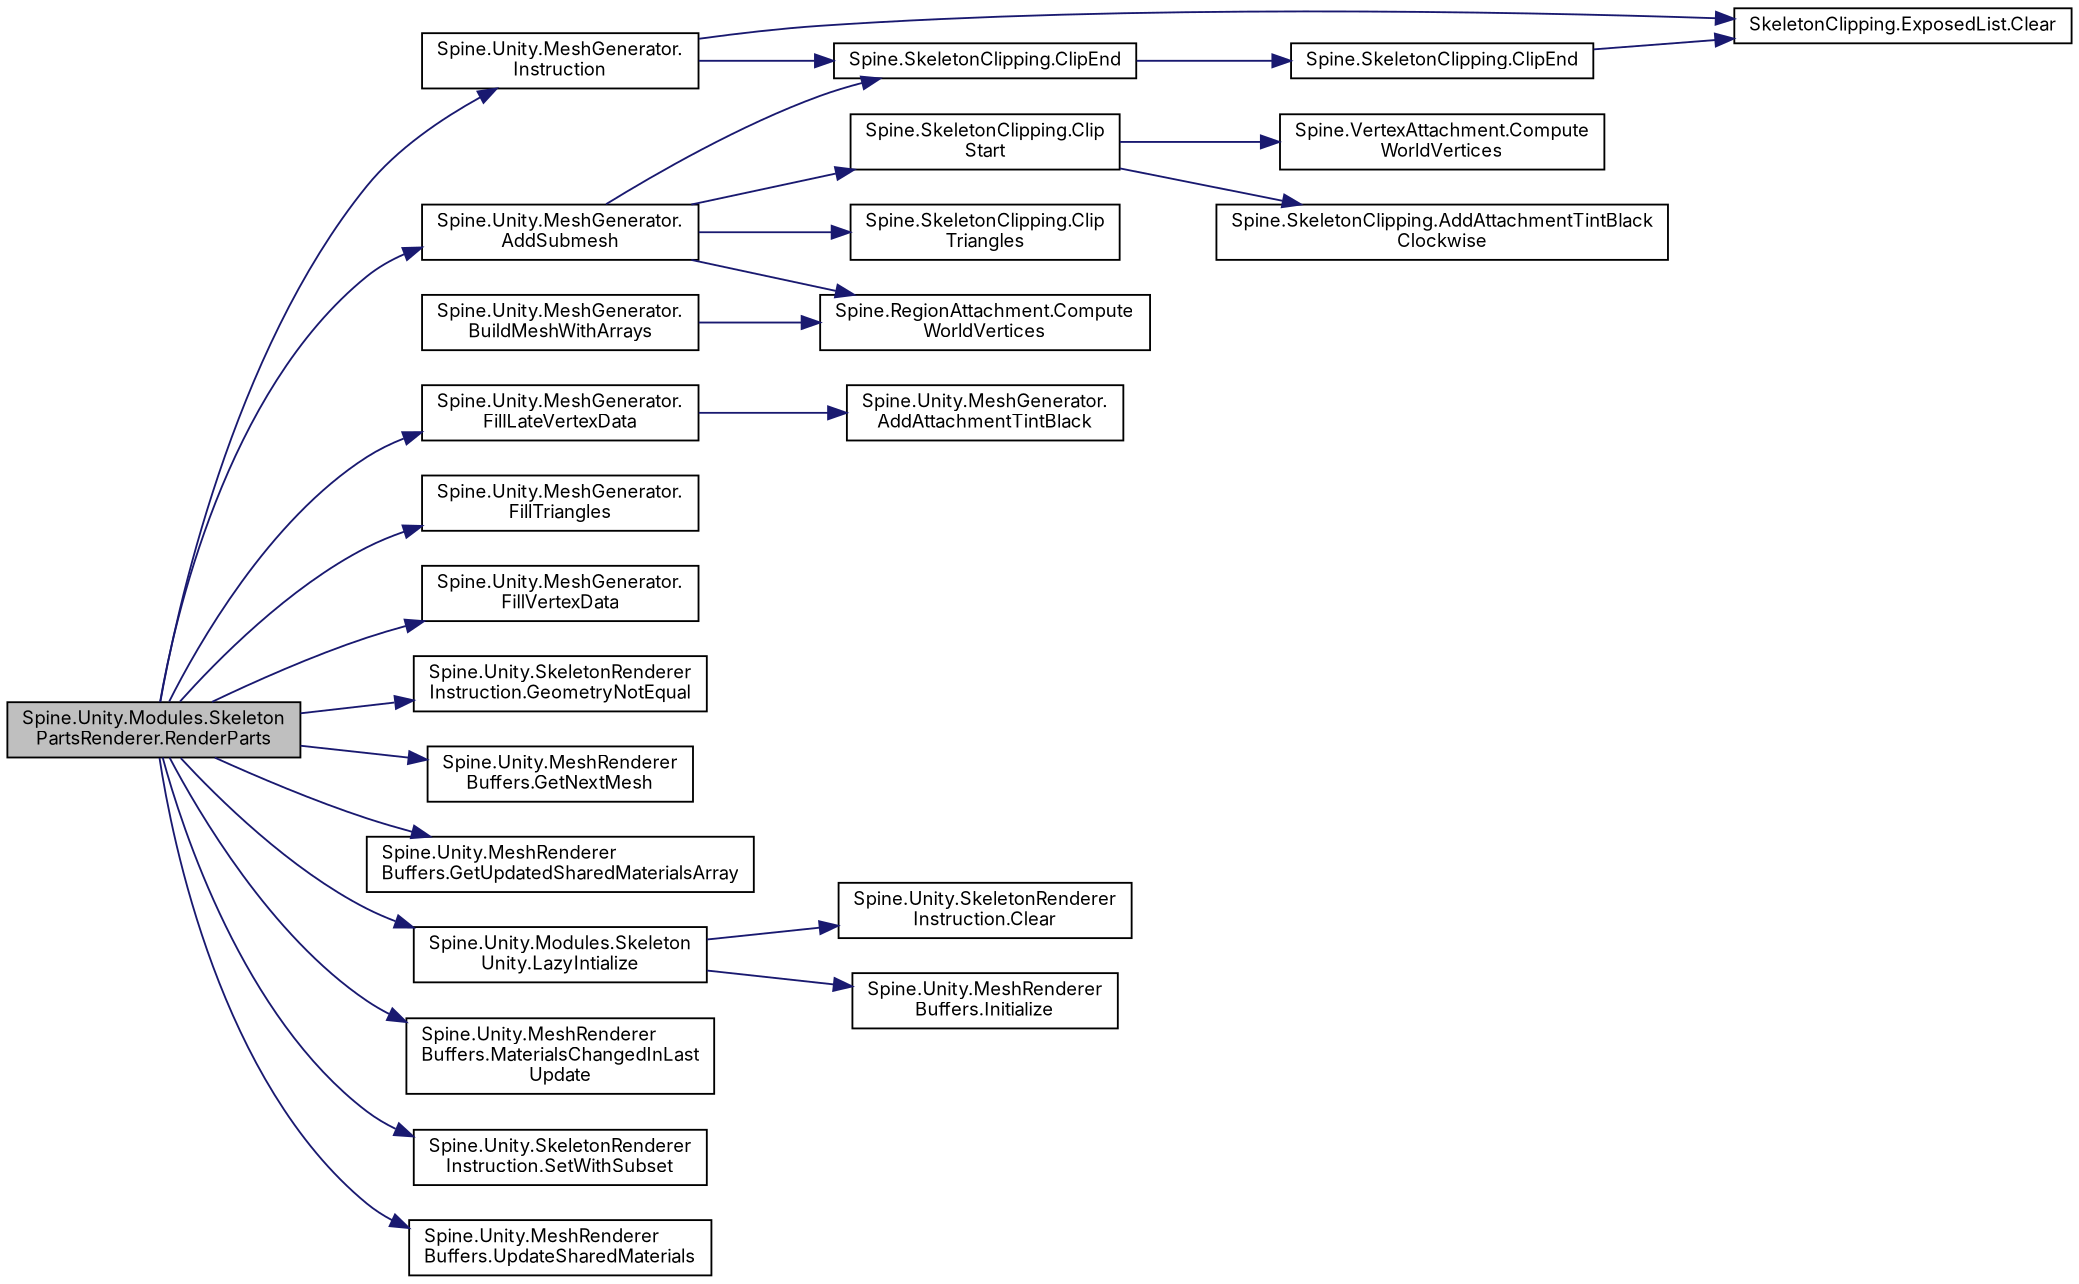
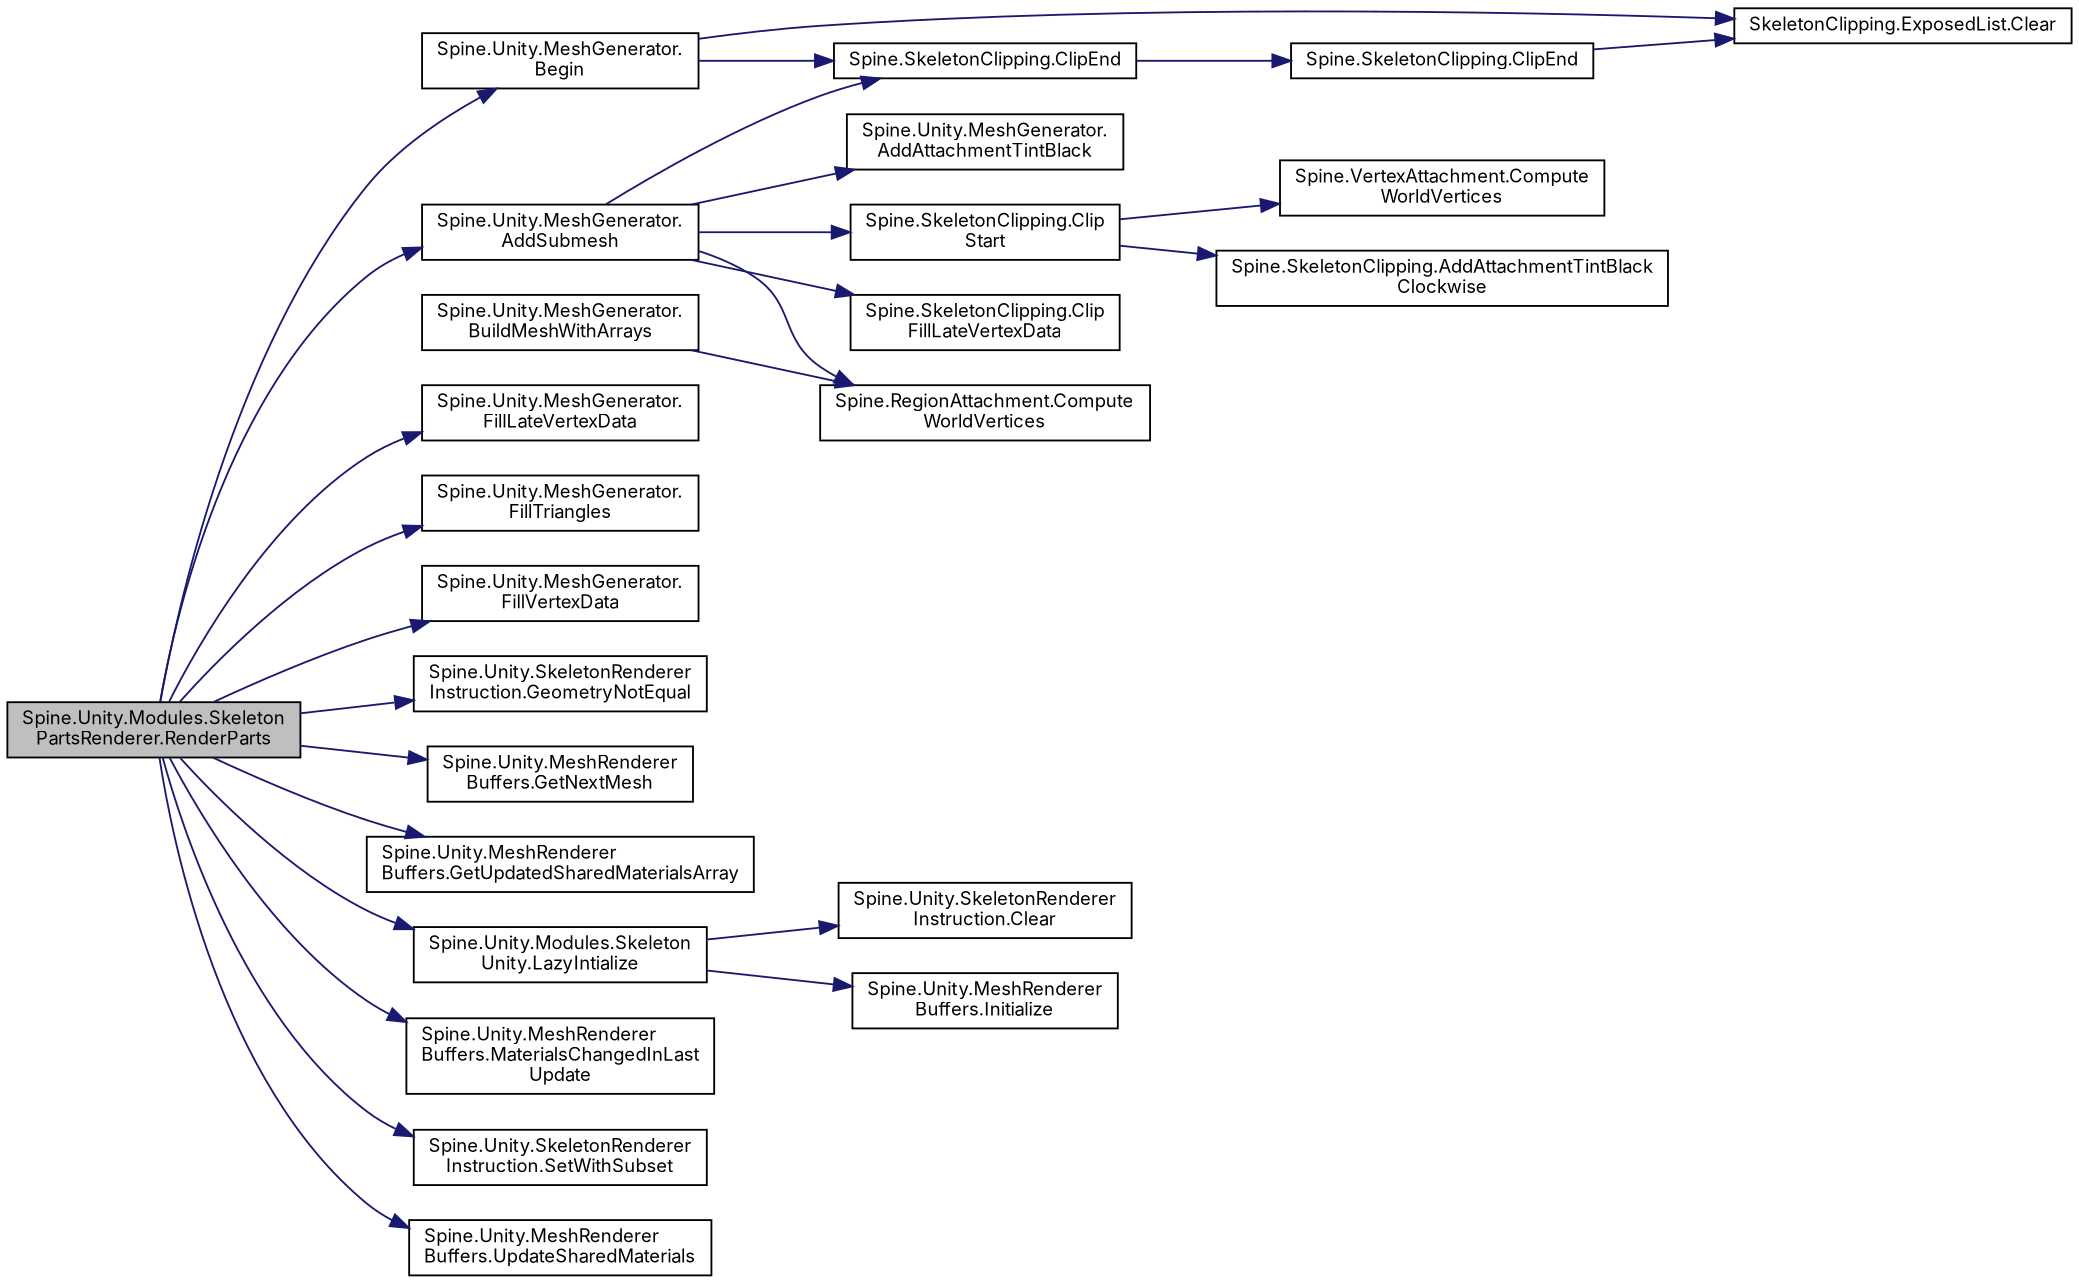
node "Spine.Unity.MeshGenerator. Instruction": label "Spine.Unity.MeshGenerator. Instruction" -> "Spine.Unity.MeshGenerator. Begin"
node "Spine.SkeletonClipping.Clip Triangles": label "Spine.SkeletonClipping.Clip Triangles" -> "Spine.SkeletonClipping.Clip FillLateVertexData"
edge "Spine.Unity.MeshGenerator. FillLateVertexData" -> "Spine.Unity.MeshGenerator. AddAttachmentTintBlack": now "Spine.Unity.MeshGenerator. AddSubmesh" -> "Spine.Unity.MeshGenerator. AddAttachmentTintBlack"
